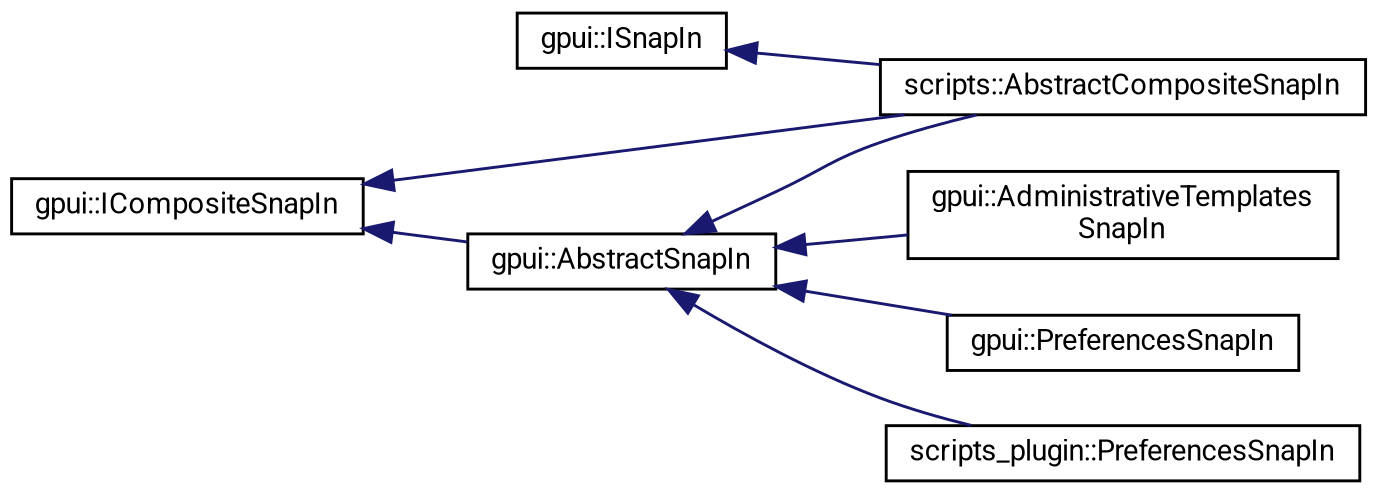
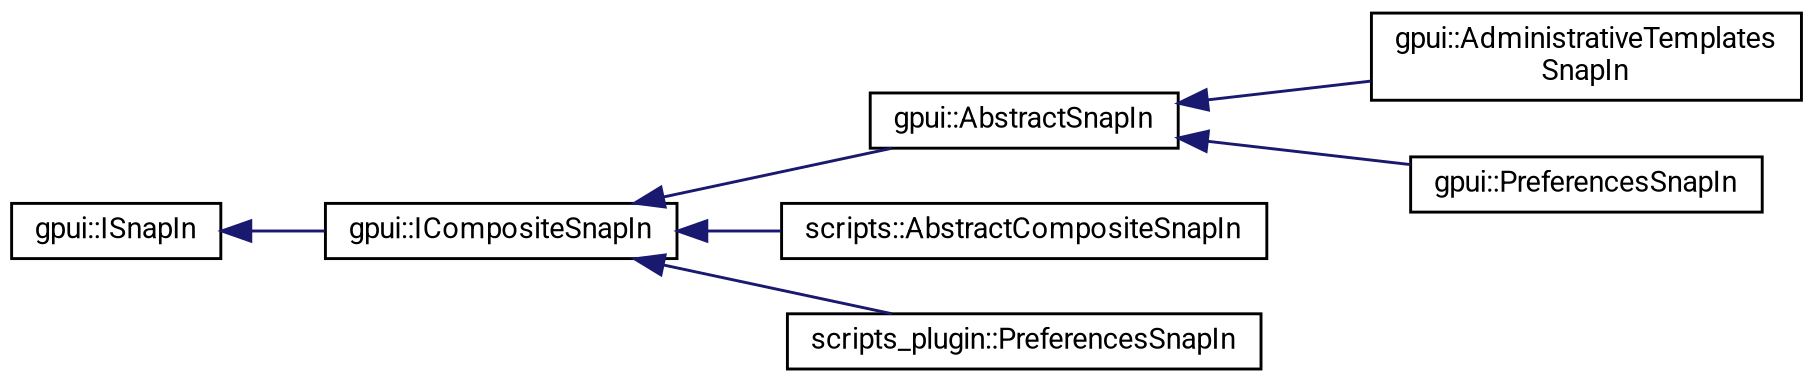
edge "scripts::AbstractCompositeSnapIn" -> "gpui::ISnapIn": now "gpui::ICompositeSnapIn" -> "gpui::ISnapIn"
edge "scripts::AbstractCompositeSnapIn" -> "gpui::AbstractSnapIn": removed
edge "scripts_plugin::PreferencesSnapIn" -> "gpui::AbstractSnapIn": now "scripts_plugin::PreferencesSnapIn" -> "gpui::ICompositeSnapIn"
